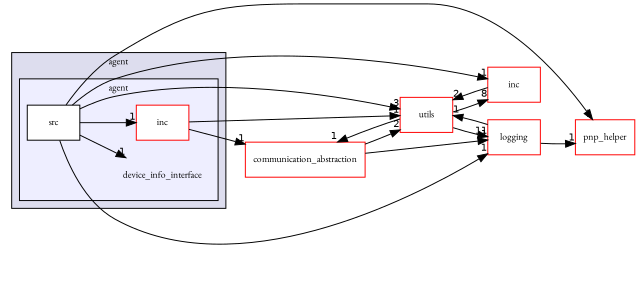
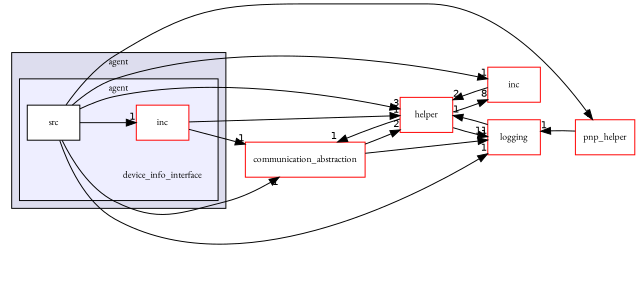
node "utils": label "utils" -> "helper"
edge "src" -> "device_info_interface": now "src" -> "communication_abstraction"
edge "logging" -> "pnp_helper": reversed
